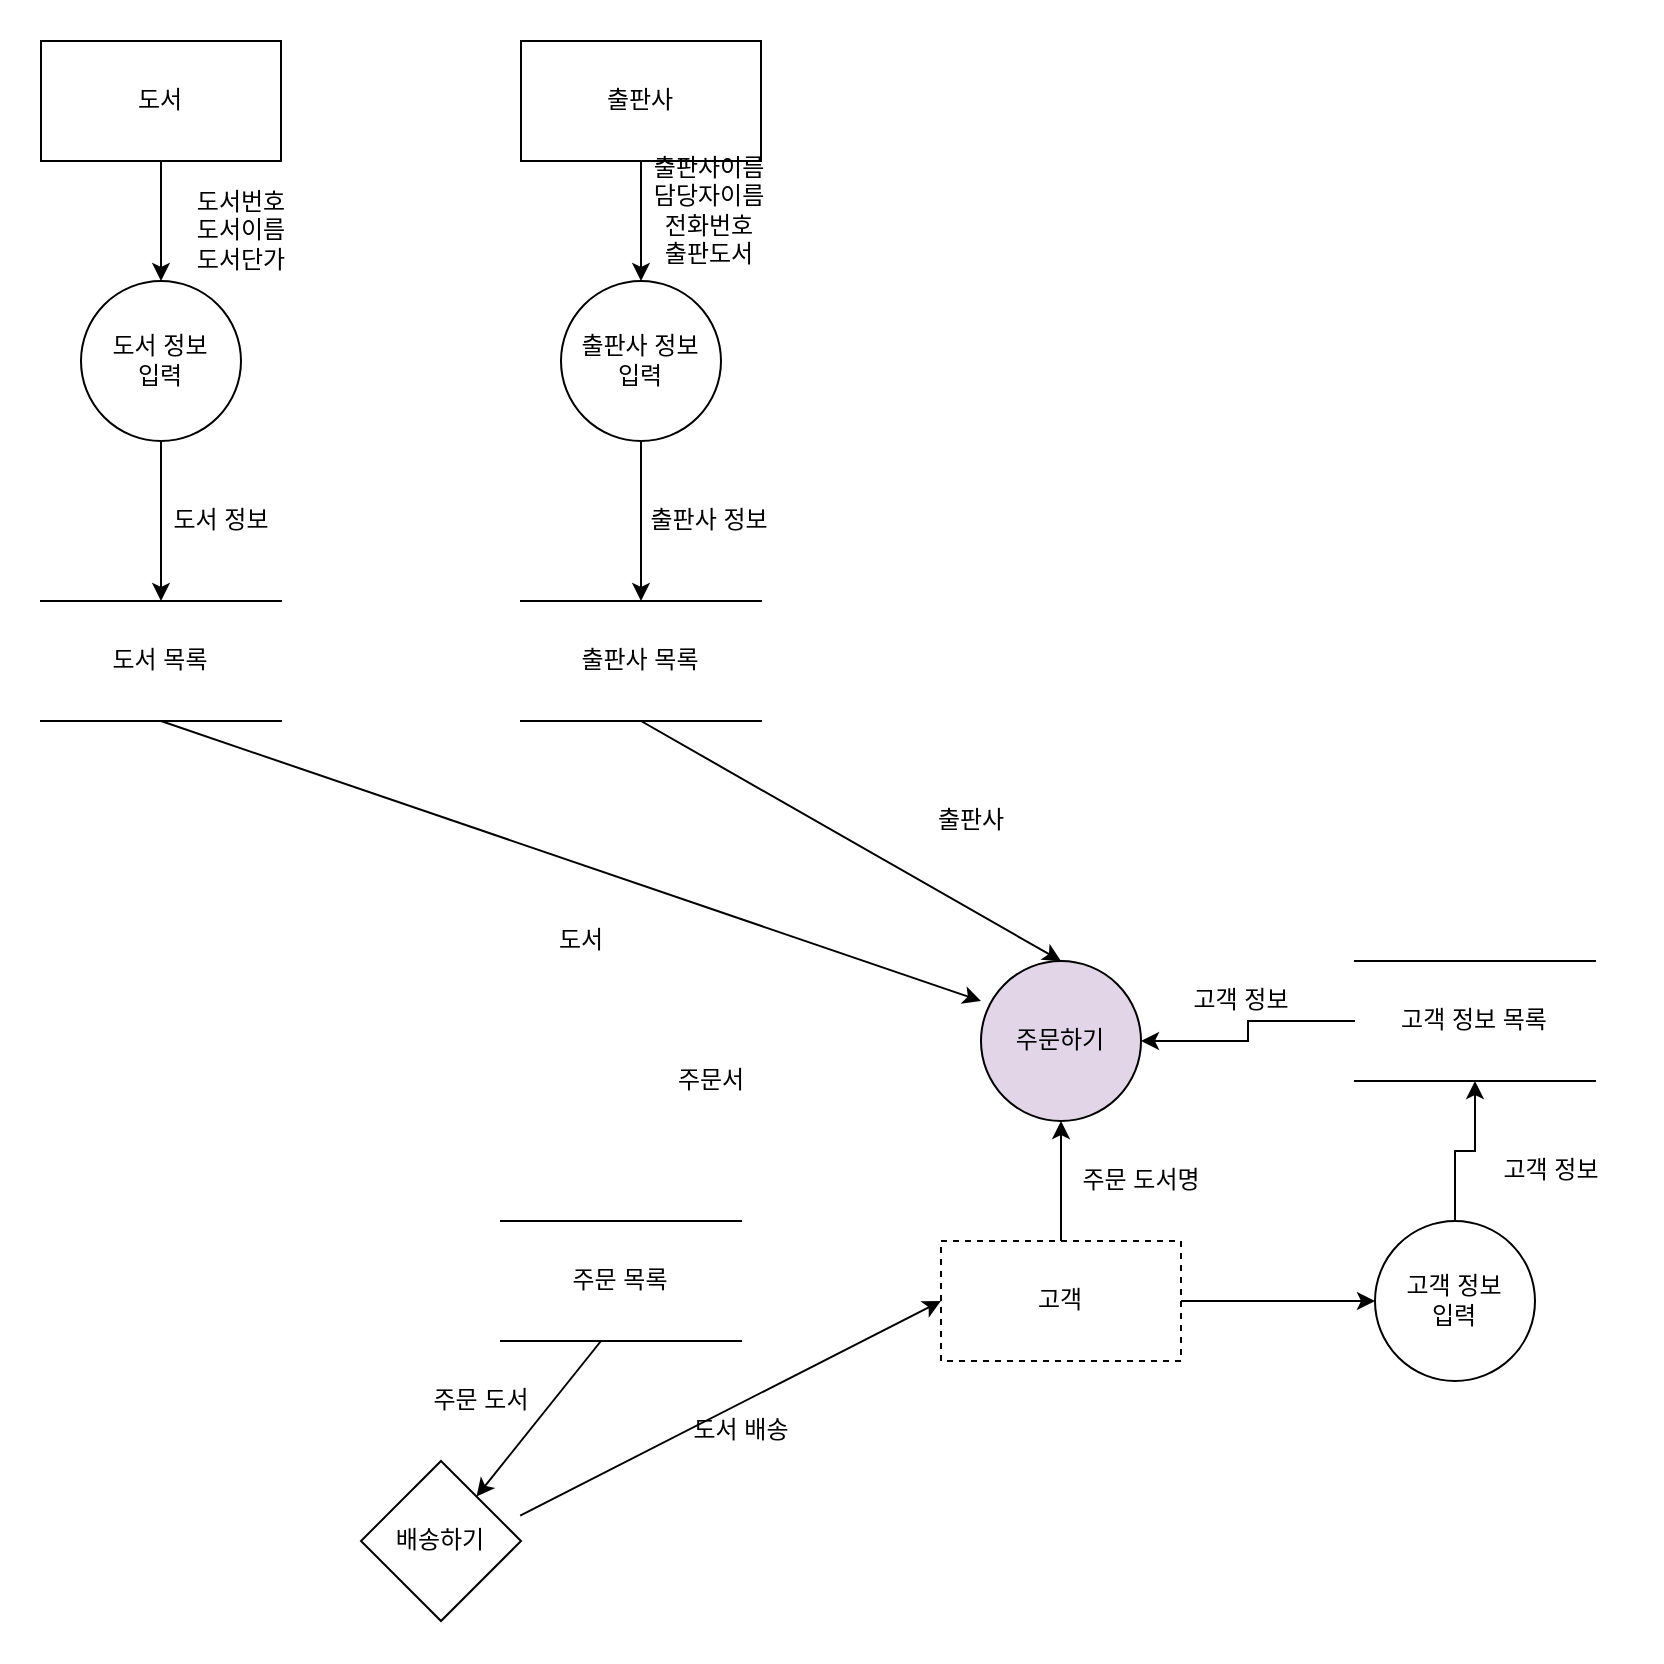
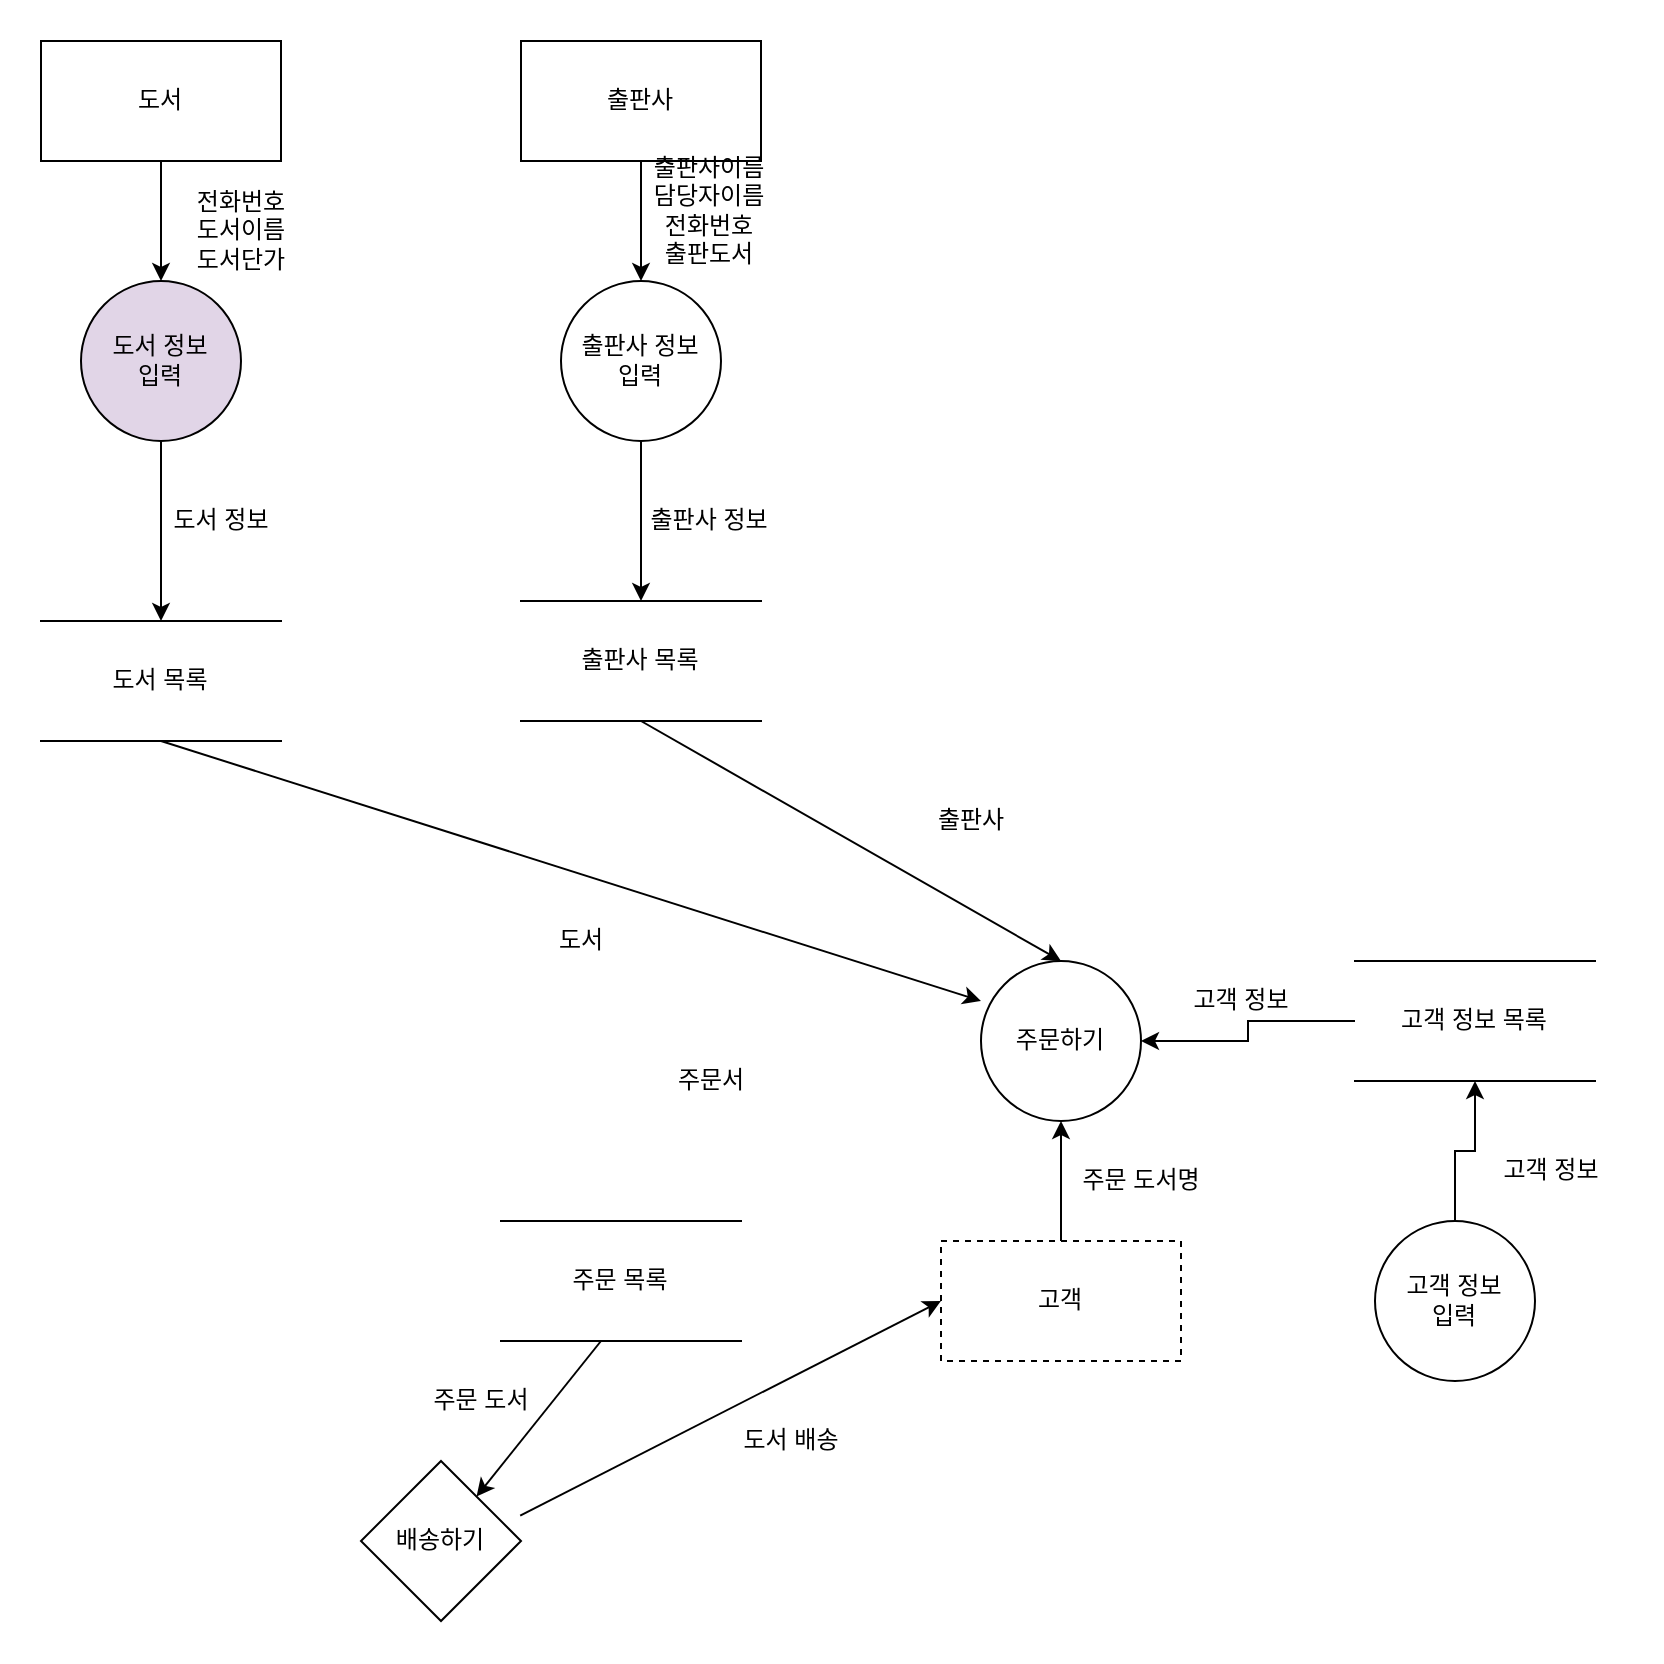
node "도서번호 도서이름 도서단가": label "도서번호 도서이름 도서단가" -> "전화번호 도서이름 도서단가"
node "도서 정보 입력": fillcolor #ffffff -> #e1d5e7
node "도서 목록": moved (161, 661) -> (161, 681)
node "주문하기": fillcolor #e1d5e7 -> #ffffff
edge "고객" -> "고객 정보 입력": removed
node "도서 배송": moved (741, 1431) -> (791, 1441)
